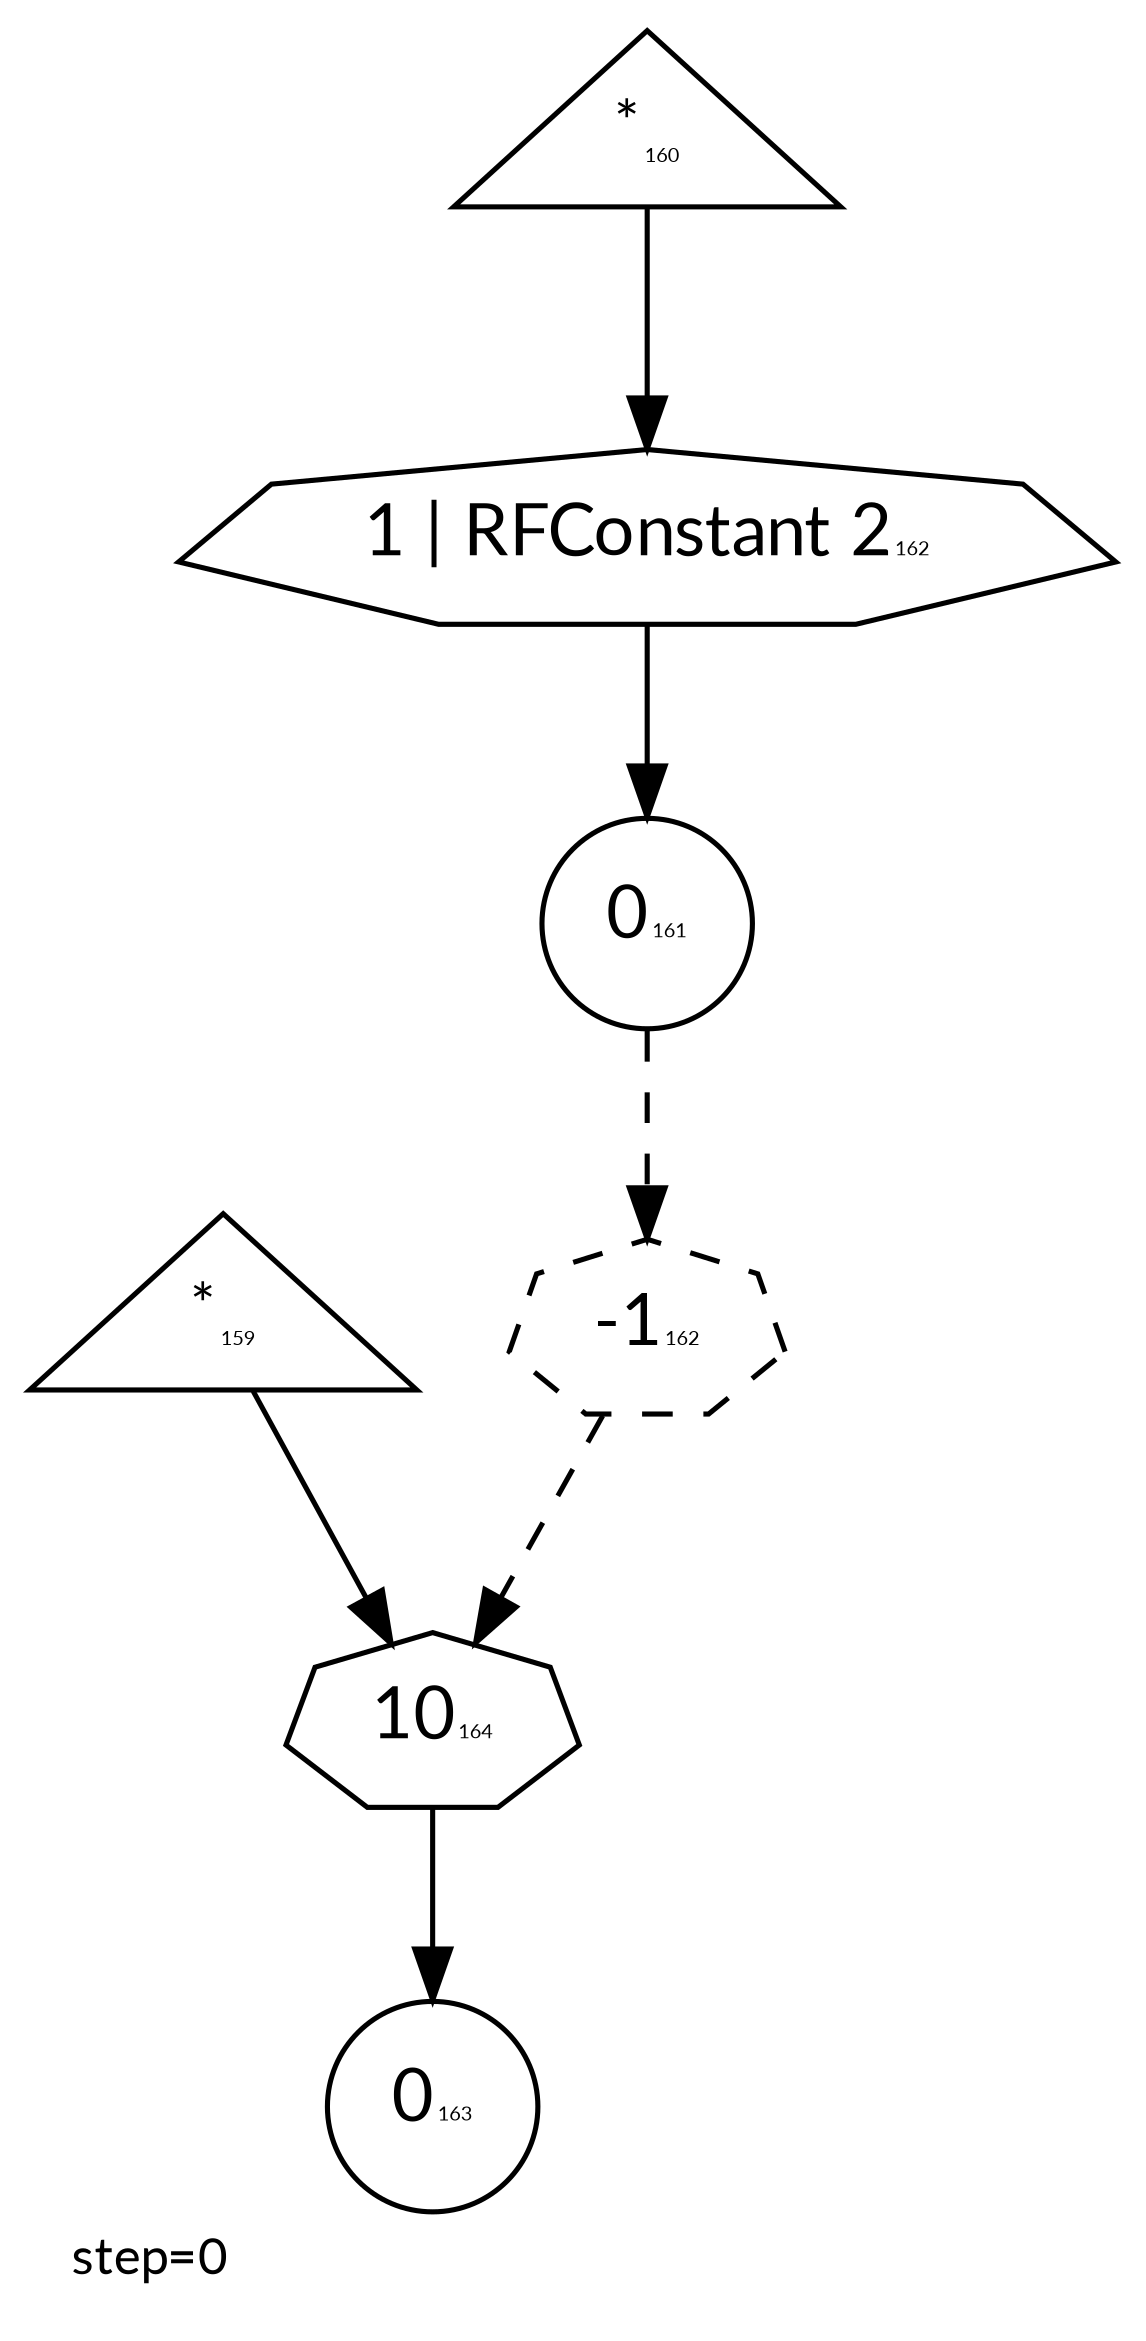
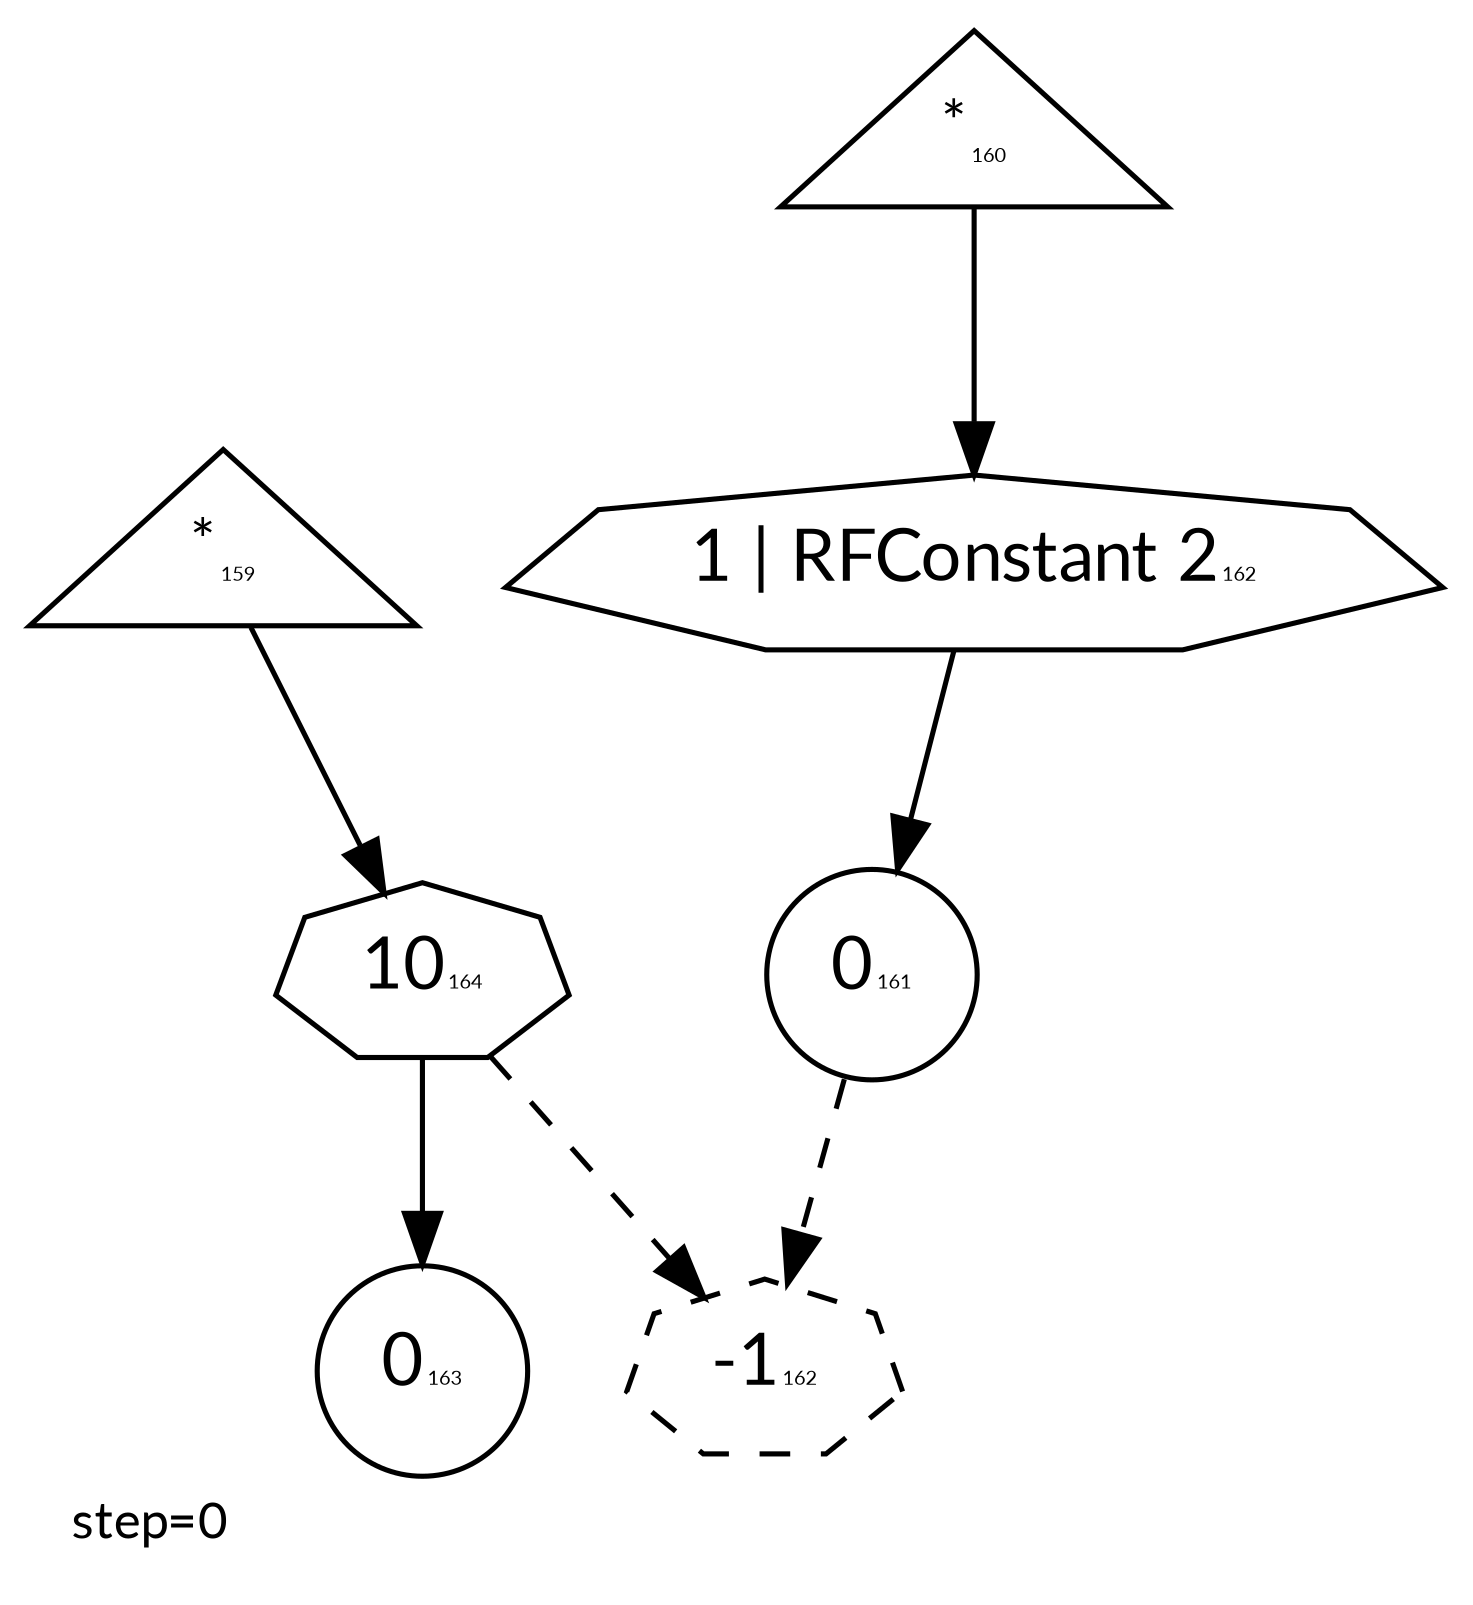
edge "-1" -> "10": reversed
